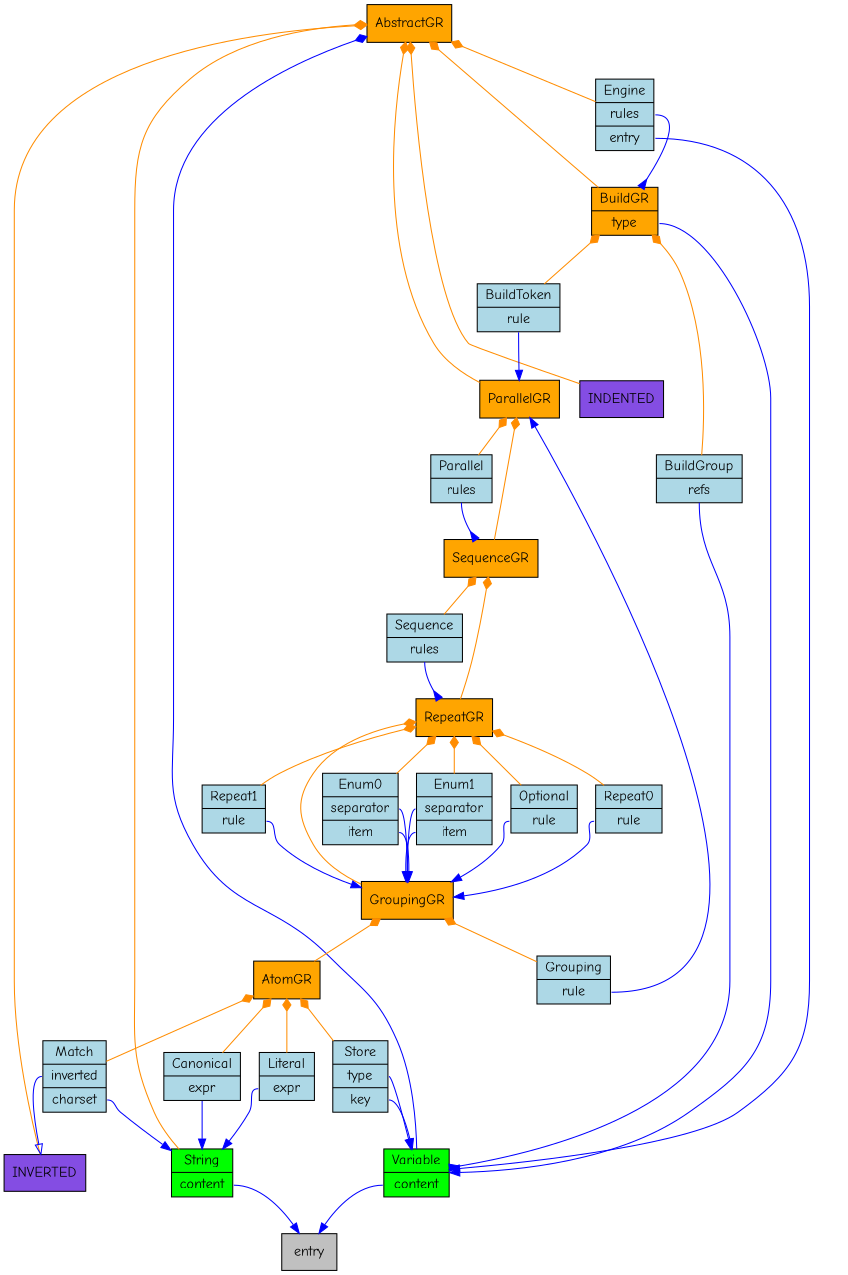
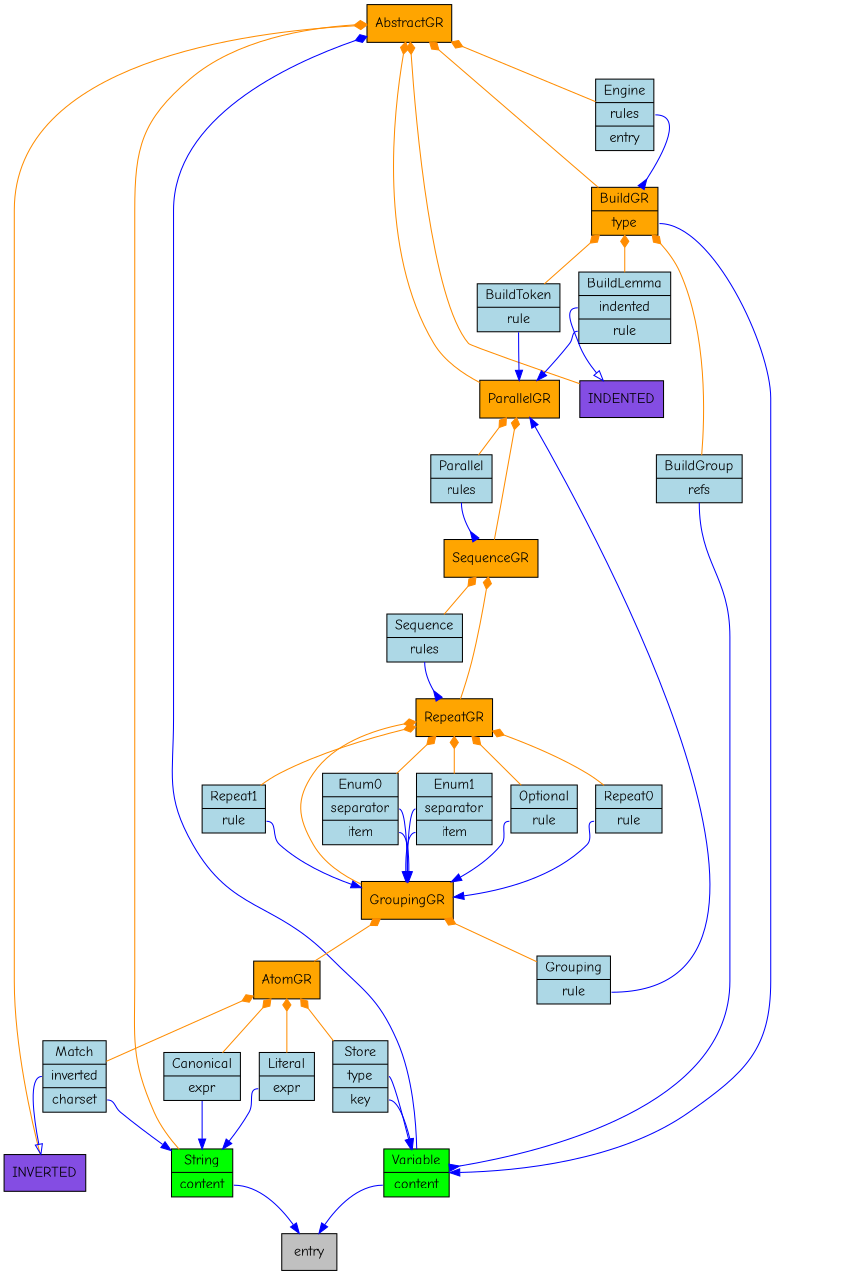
node "BuildLemma": added
edge "Engine" -> "Variable": removed
